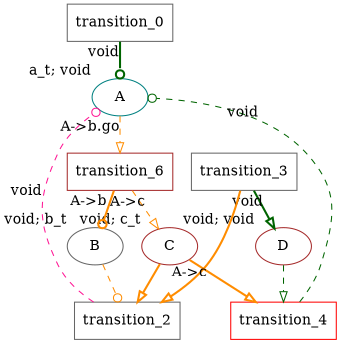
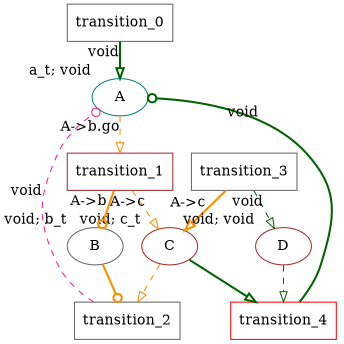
edge "transition_0" -> "A a_t; void": arrowhead odot -> onormal
edge "transition_4" -> "A a_t; void": style dashed -> bold
node "transition_6": label "transition_6" -> "transition_1"
edge "transition_3" -> "D void; void": style bold -> dashed
edge "transition_3" -> "transition_2": now "transition_3" -> "C void; c_t"
edge "C void; c_t" -> "transition_2": style bold -> dashed
edge "C void; c_t" -> "transition_4": color darkorange -> darkgreen
edge "B void; b_t" -> "transition_2": style dashed -> bold
